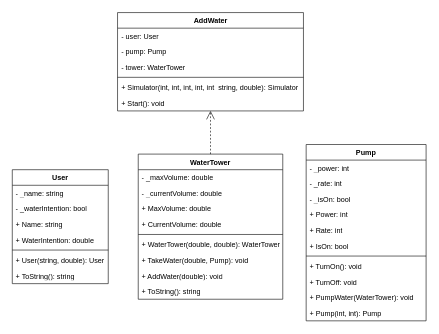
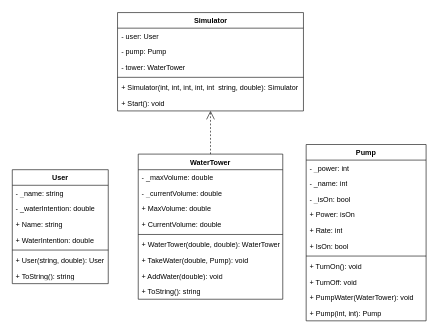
node "AddWater": label "AddWater" -> "Simulator"
node "- _rate: int": label "- _rate: int" -> "- _name: int"
node "- _waterIntention: bool": label "- _waterIntention: bool" -> "- _waterIntention: double"
node "+ Power: int": label "+ Power: int" -> "+ Power: isOn"
